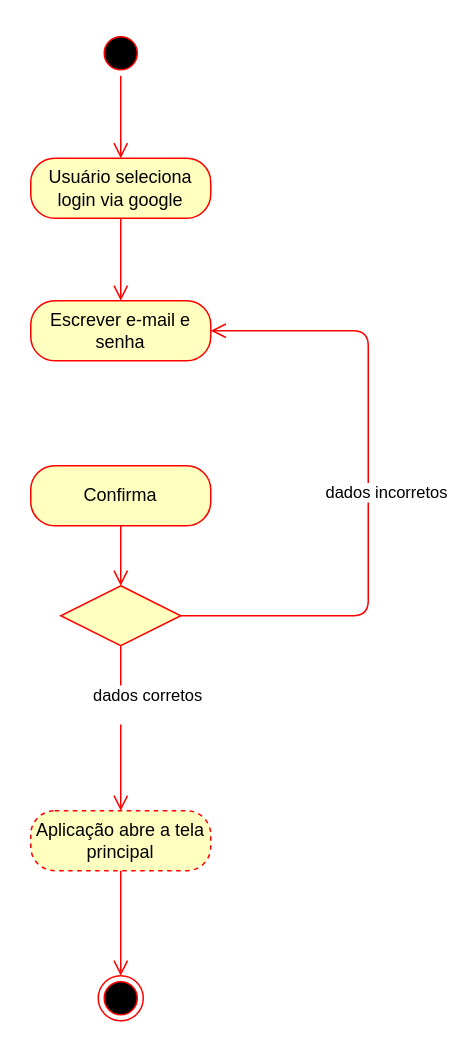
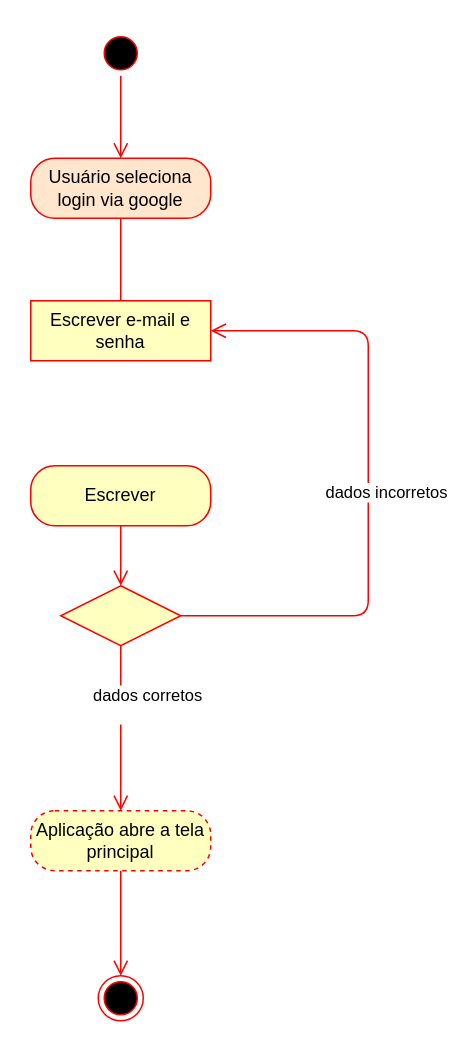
node "Usuário seleciona login via google": fillcolor #ffffc0 -> #ffe6cc
edge "Usuário seleciona login via google" -> "Escrever e-mail e senha": arrowhead open -> none
node "Escrever e-mail e senha": shape rounded rectangle -> rectangle
node "Confirma": label "Confirma" -> "Escrever"
